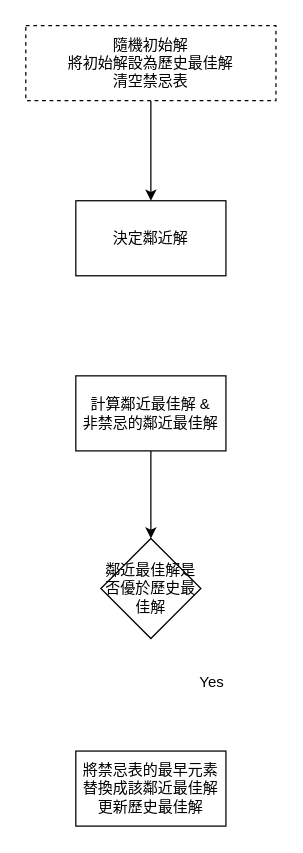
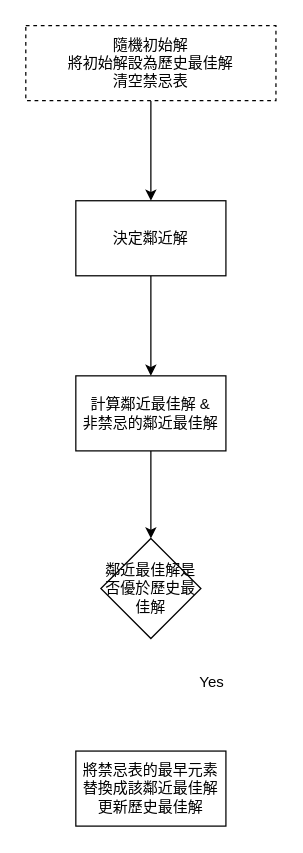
edge "決定鄰近解" -> "計算鄰近最佳解 & 非禁忌的鄰近最佳解": added
